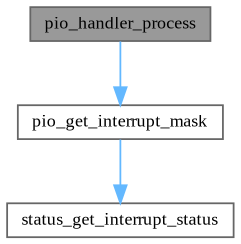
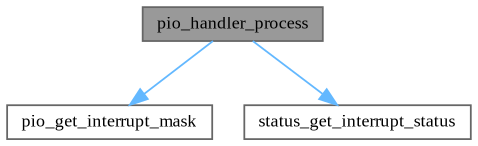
edge "pio_get_interrupt_mask" -> "status_get_interrupt_status": now "pio_handler_process" -> "status_get_interrupt_status"
